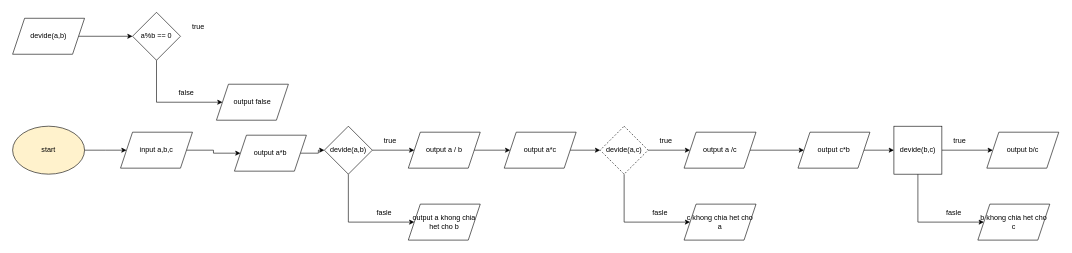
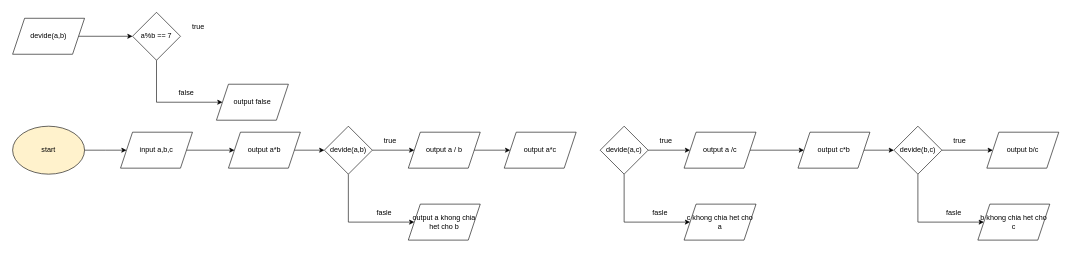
node "a%b == 0": label "a%b == 0" -> "a%b == 7"
edge "output a*c" -> "devide(a,c)": removed
node "devide(a,c)": style dashed -> solid
node "devide(b,c)": shape rectangle -> diamond
node "output a*b": moved (270, 153) -> (264, 150)
